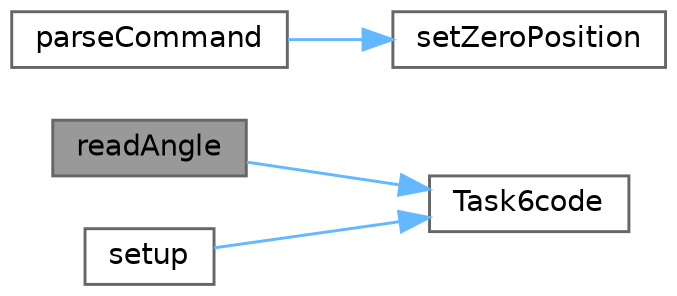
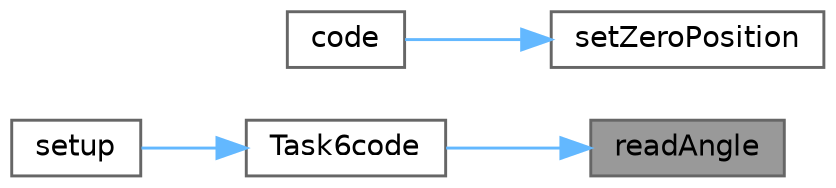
node "parseCommand": label "parseCommand" -> "code"
edge "readAngle" -> "Task6code": reversed
